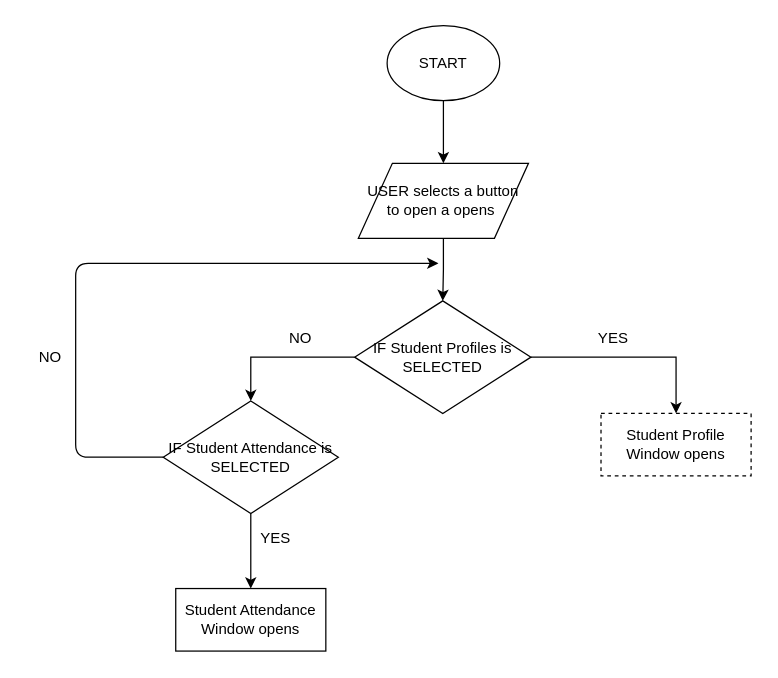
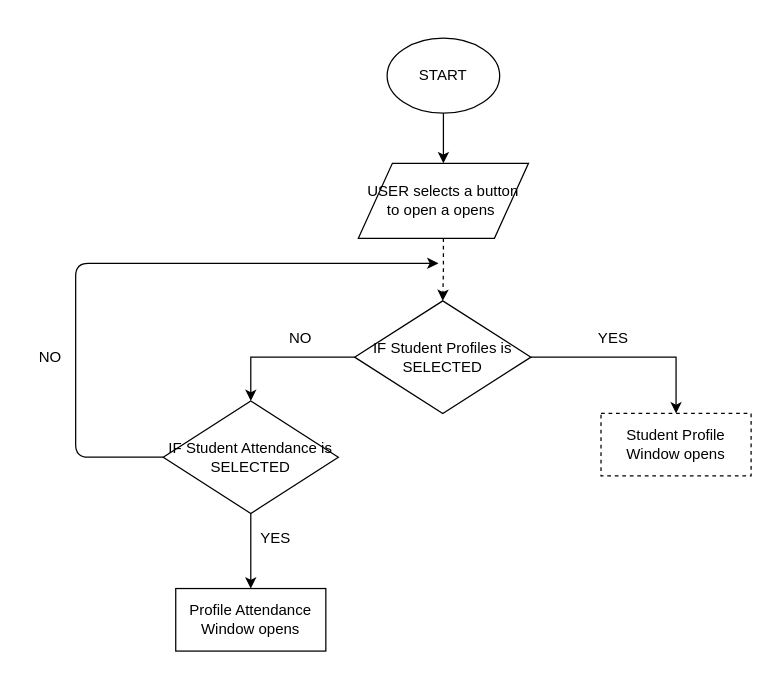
node "START": moved (443, 63) -> (443, 76)
edge "USER selects a button to open a opens" -> "IF Student Profiles is SELECTED": style solid -> dashed
node "Student Attendance Window opens": label "Student Attendance Window opens" -> "Profile Attendance Window opens"
